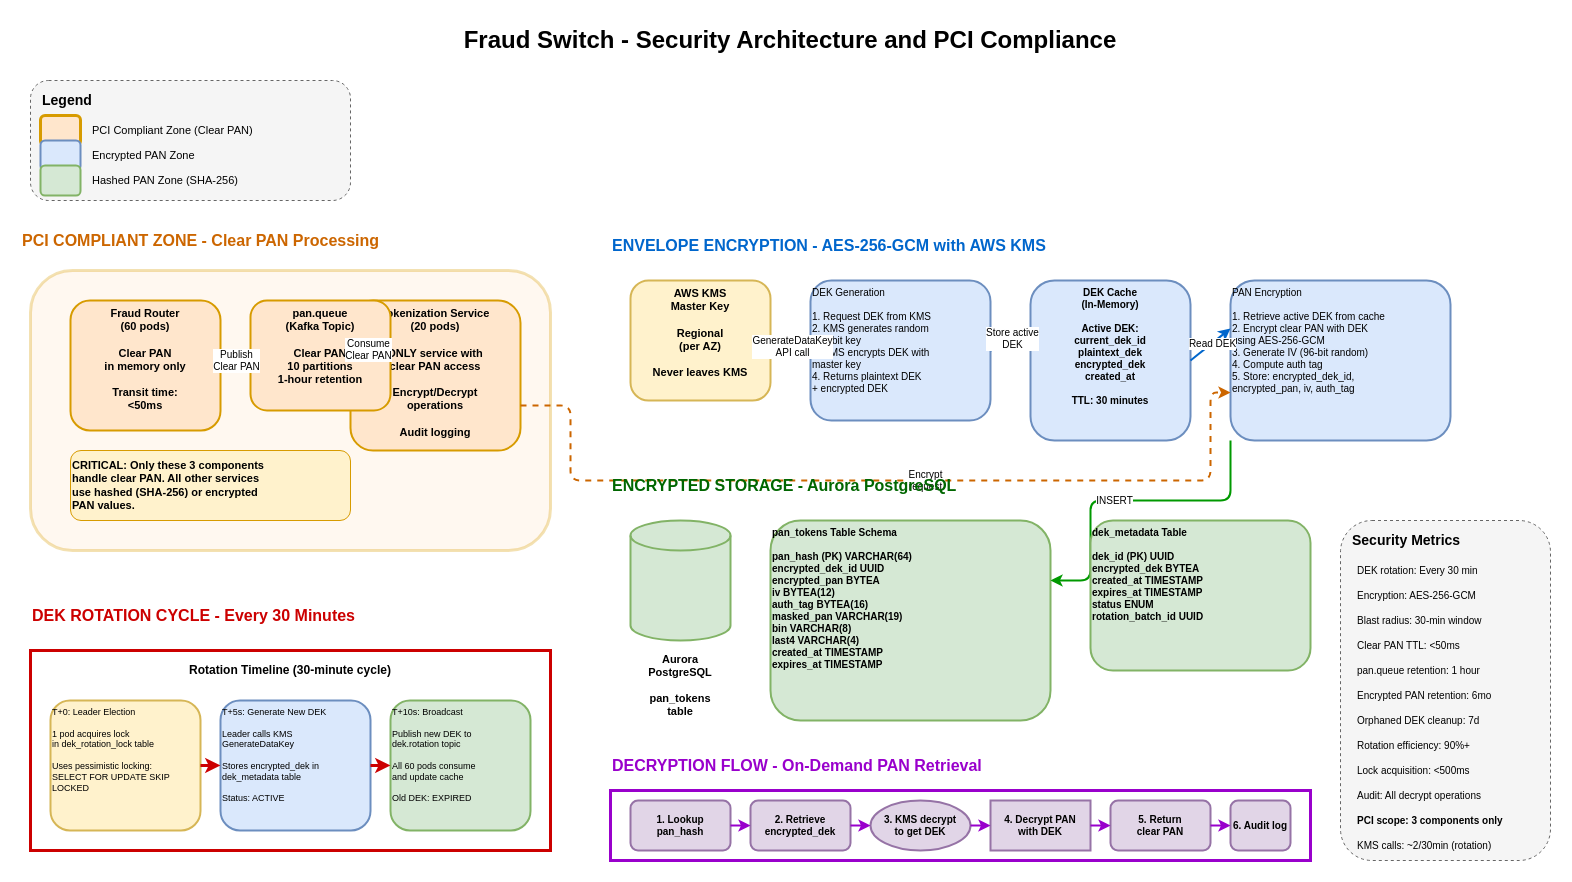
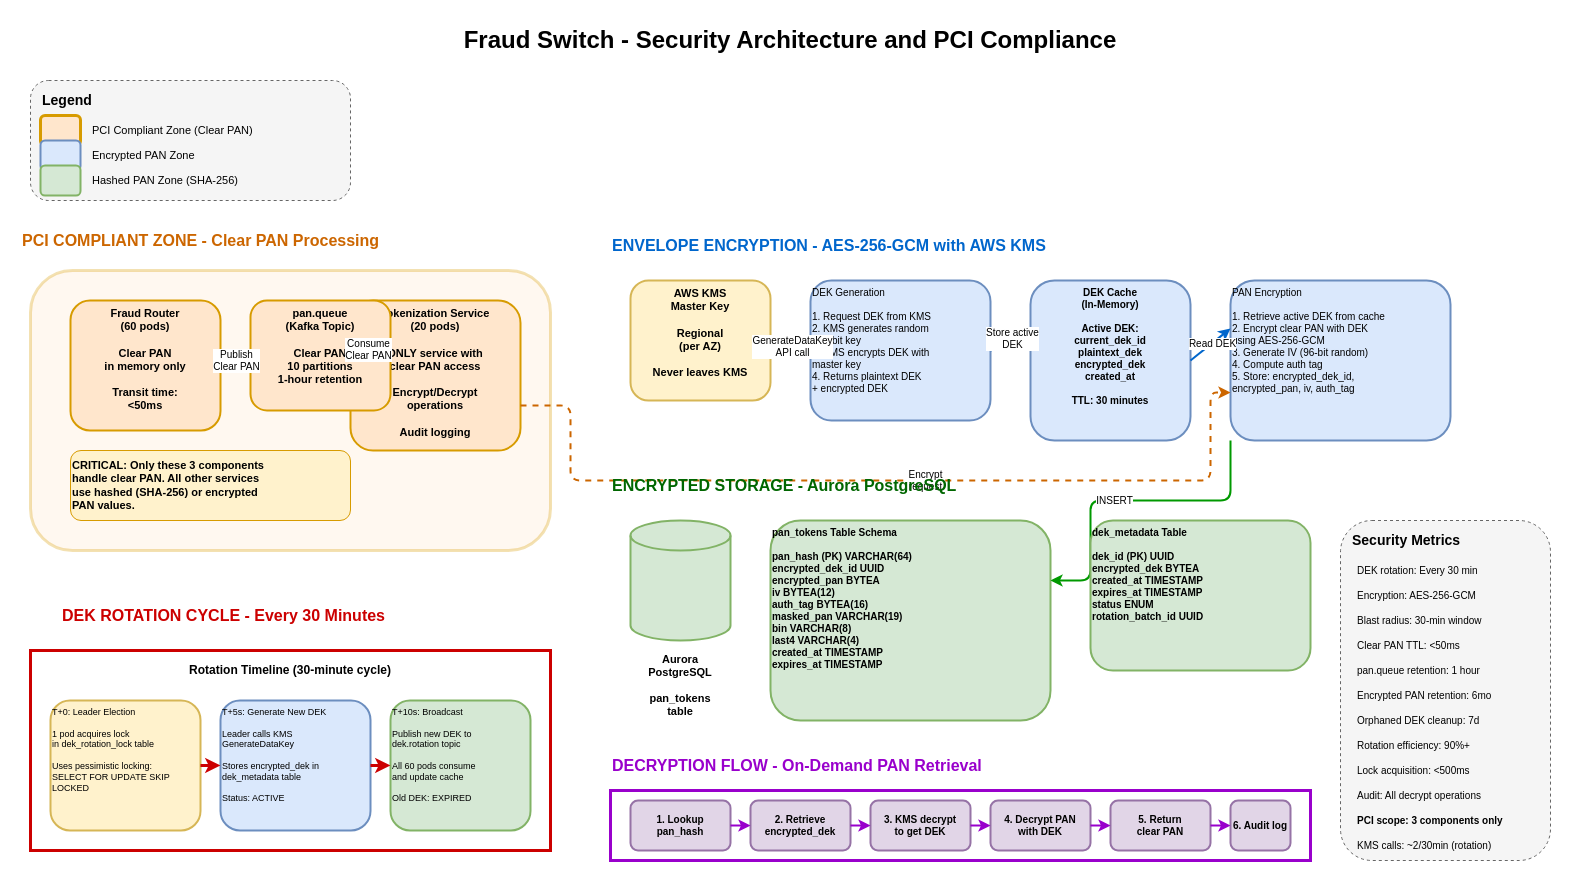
node "DEK ROTATION CYCLE - Every 30 Minutes": moved (281, 616) -> (311, 616)
node "3. KMS decrypt to get DEK": shape ellipse -> rounded rectangle
node "4. Decrypt PAN with DEK": shape rectangle -> rounded rectangle
